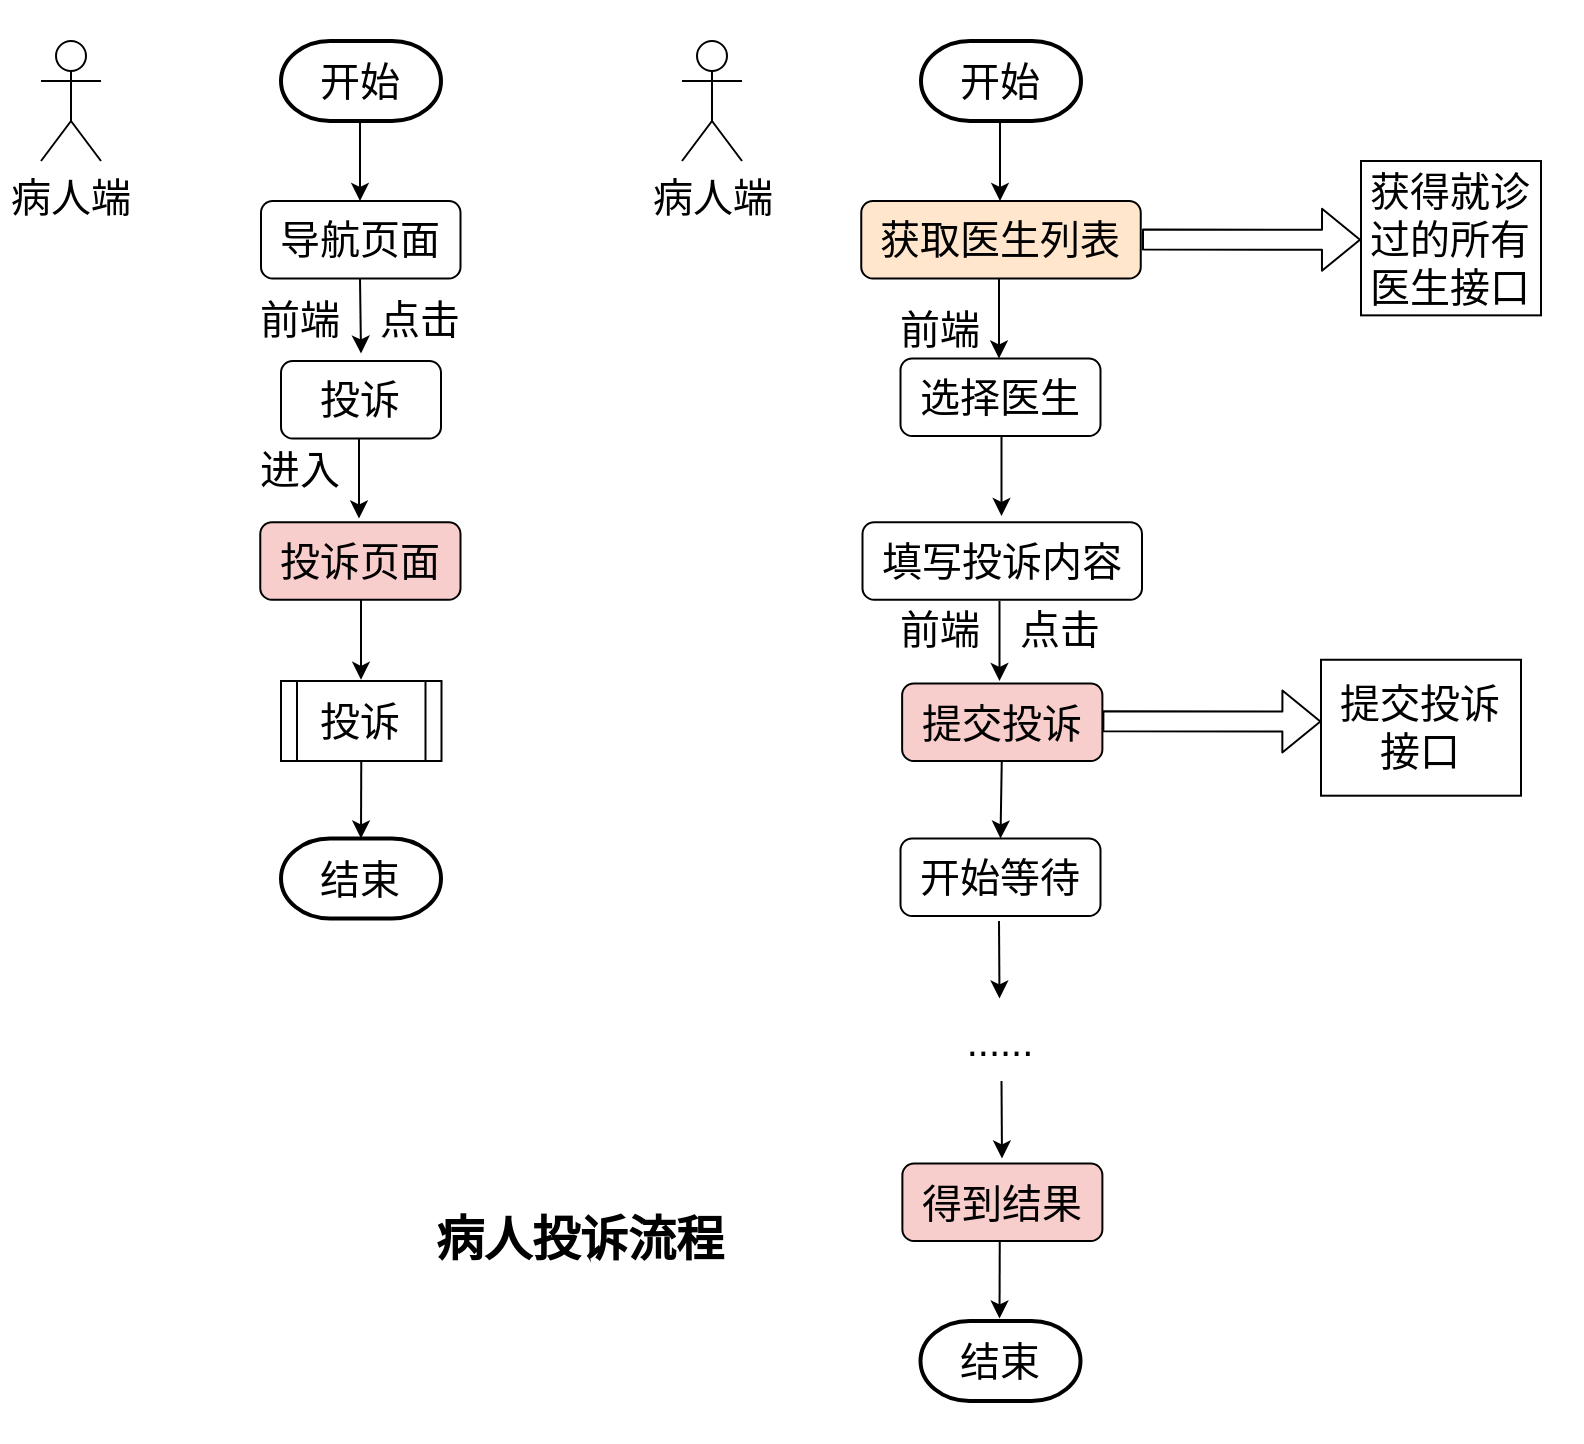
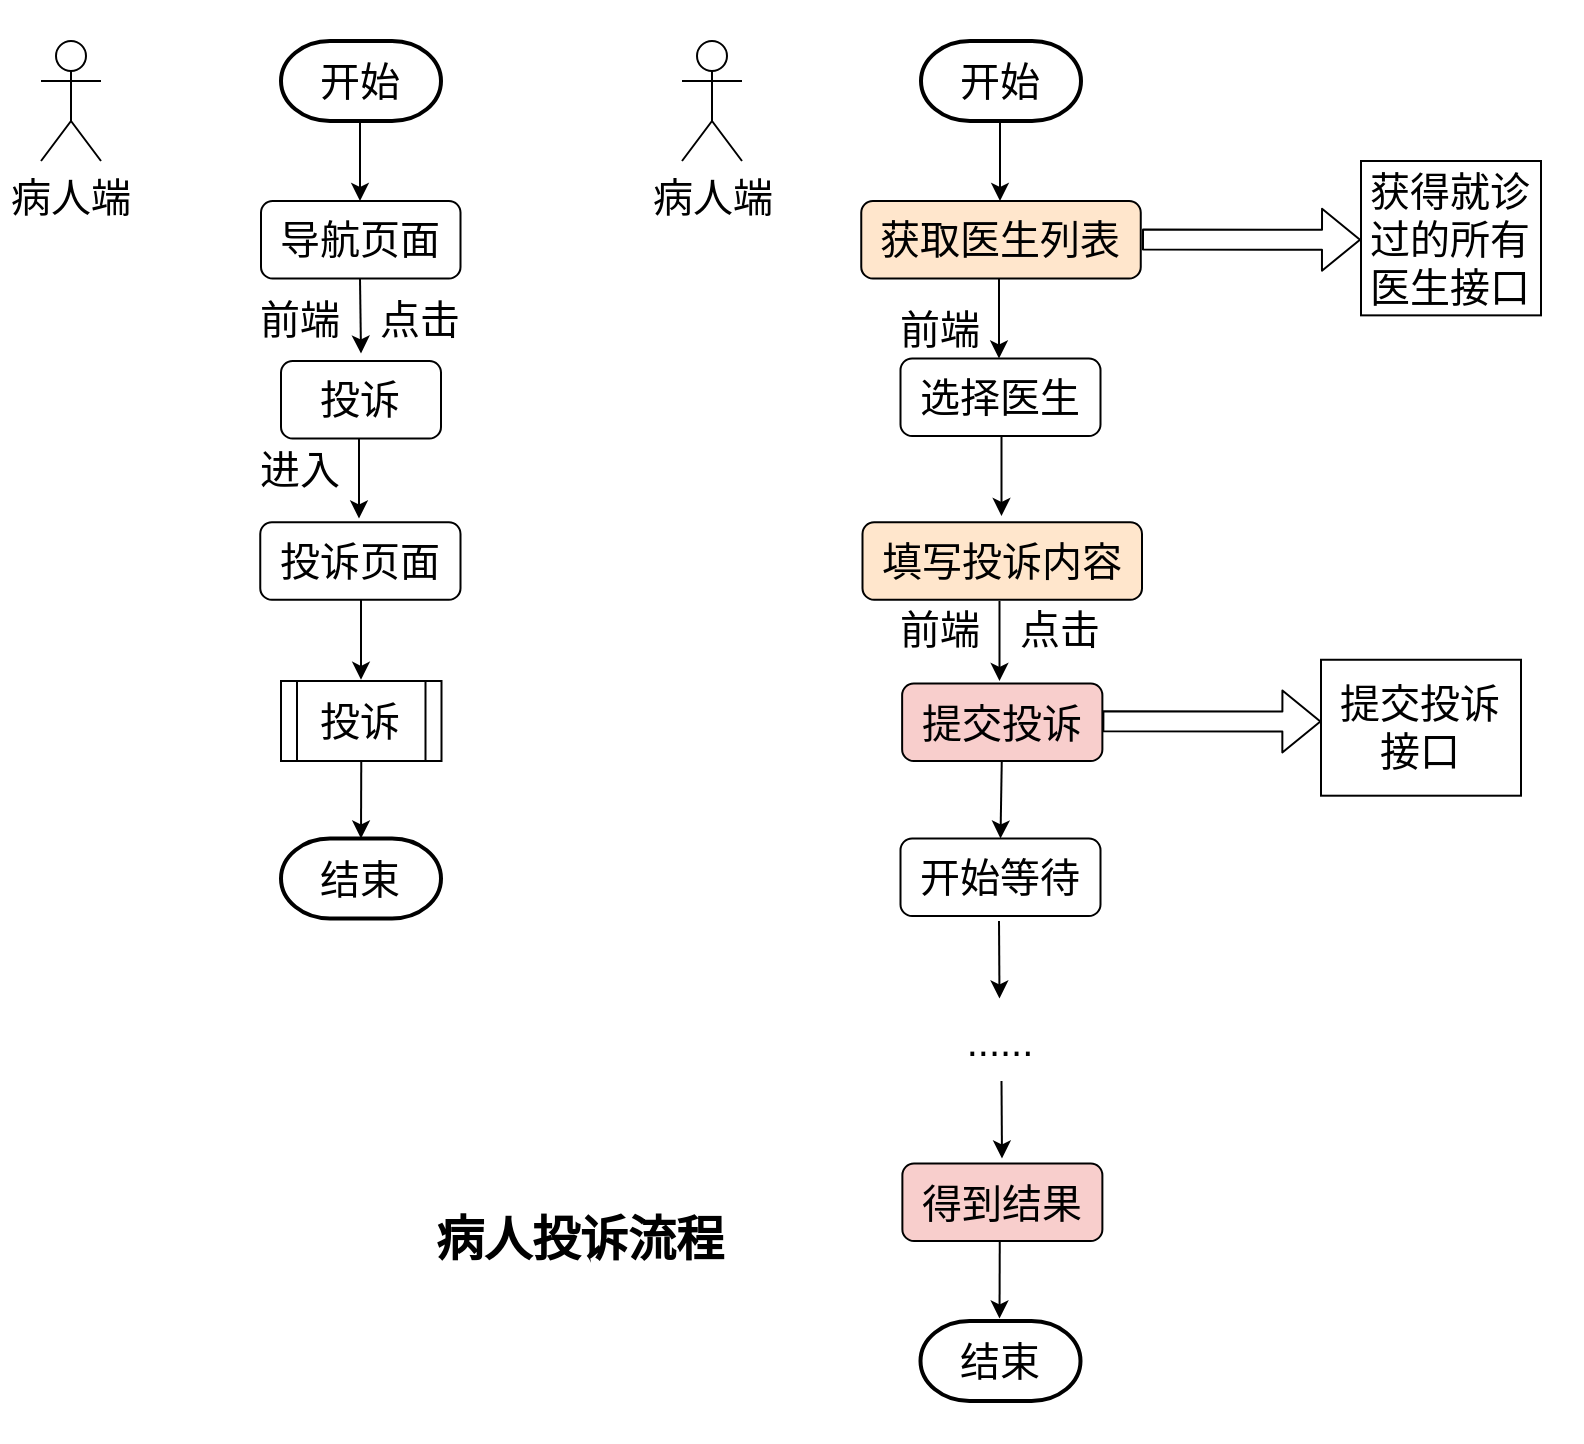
node "投诉页面": fillcolor #f8cecc -> #ffffff
node "填写投诉内容": fillcolor #ffffff -> #ffe6cc
